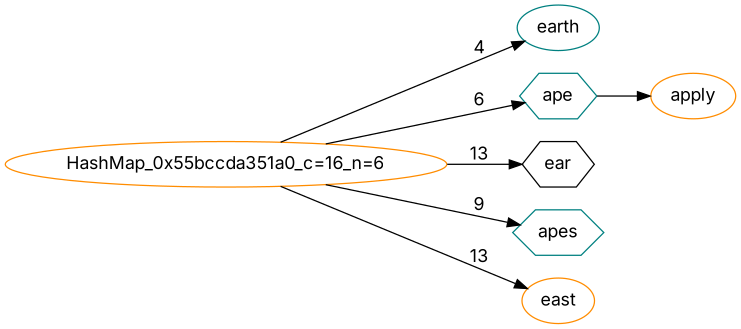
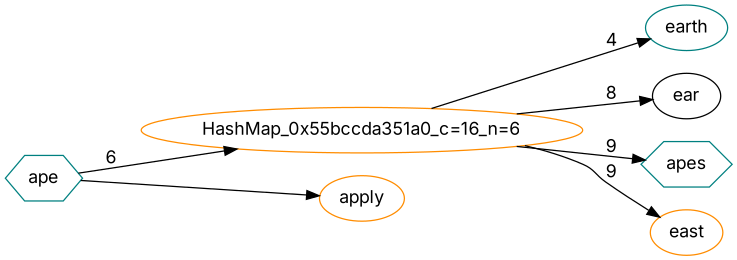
edge "HashMap_0x55bccda351a0_c=16_n=6" -> "ape": reversed
edge "HashMap_0x55bccda351a0_c=16_n=6" -> "ear": label "13" -> "8"
node "ear": shape hexagon -> ellipse
edge "HashMap_0x55bccda351a0_c=16_n=6" -> "east": label "13" -> "9"
